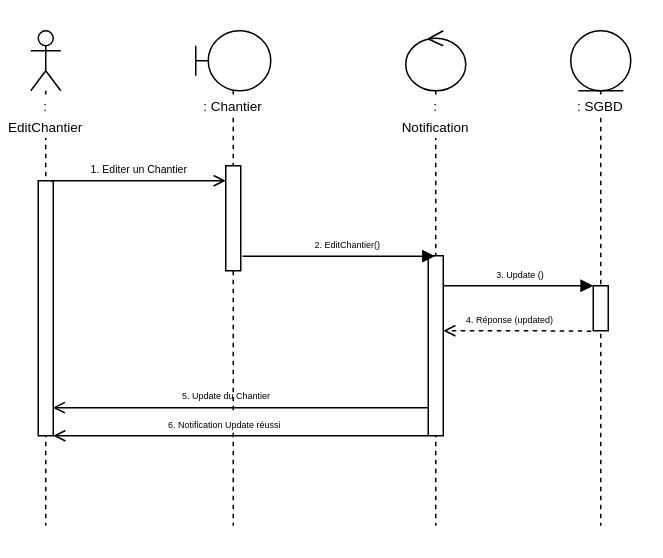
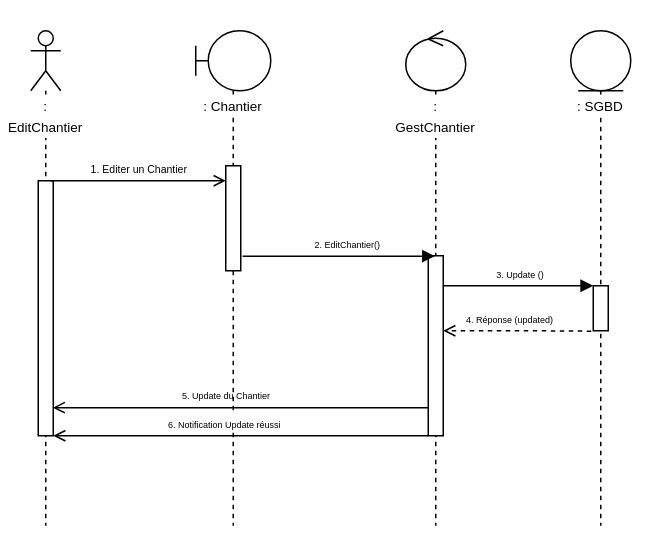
node ": Notification": label ": Notification" -> ": GestChantier"
